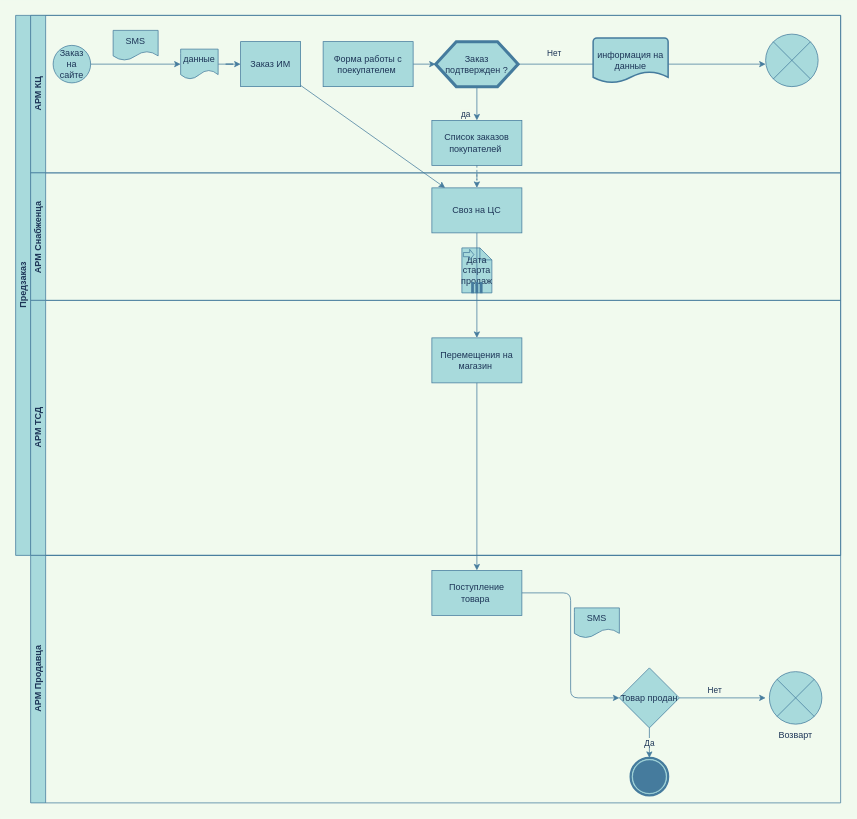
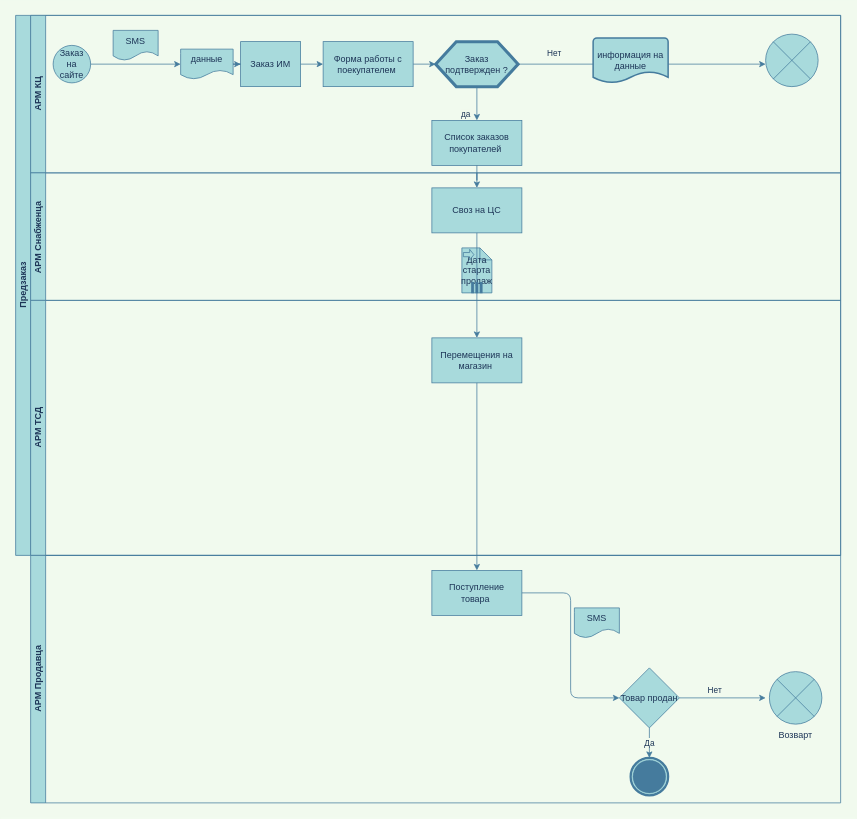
node "данные": size 38x30 -> 53x30
edge "Заказ ИМ" -> "Своз на ЦС": now "Заказ ИМ" -> "Форма работы с поекупателем"
edge "Список заказов покупателей" -> "Своз на ЦС": style dashed -> solid
